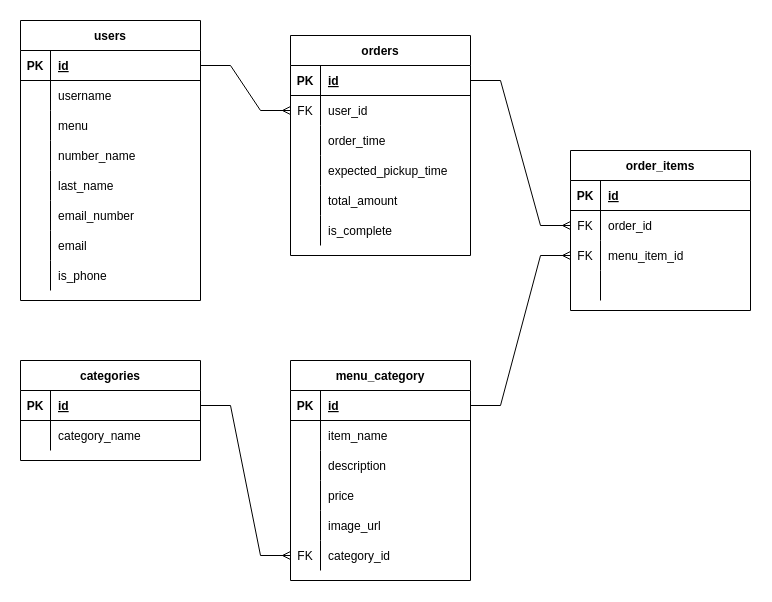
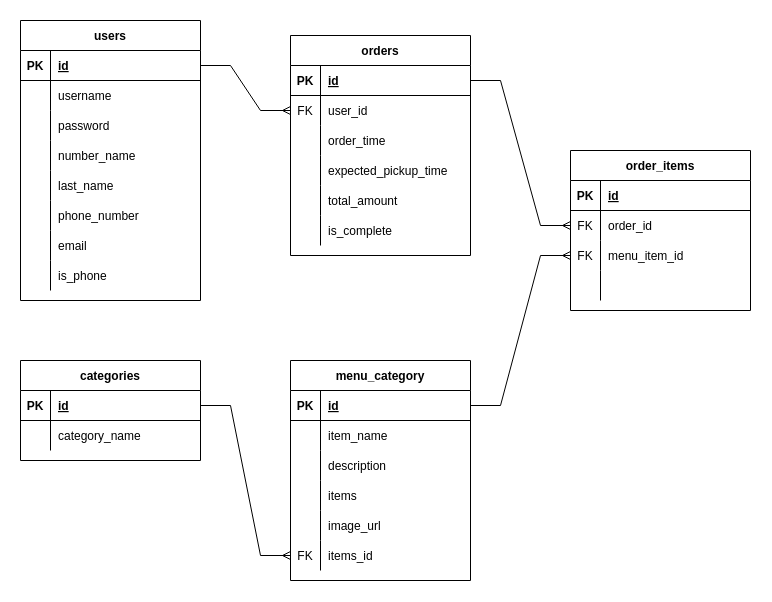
node "menu": label "menu" -> "password"
node "email_number": label "email_number" -> "phone_number"
node "price": label "price" -> "items"
node "category_id": label "category_id" -> "items_id"
